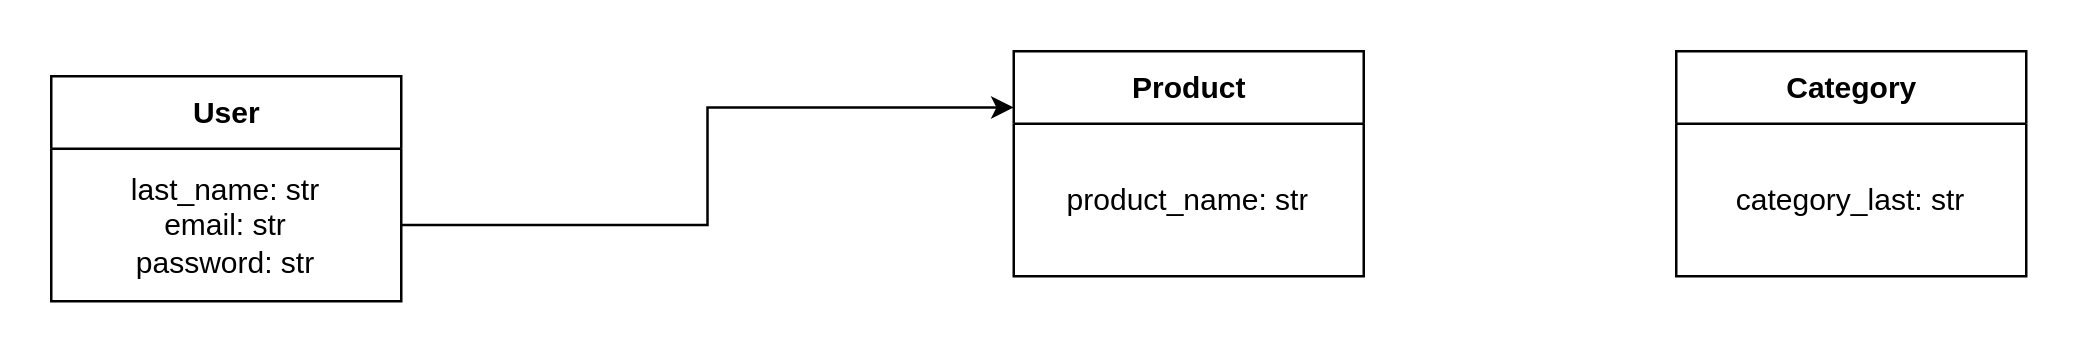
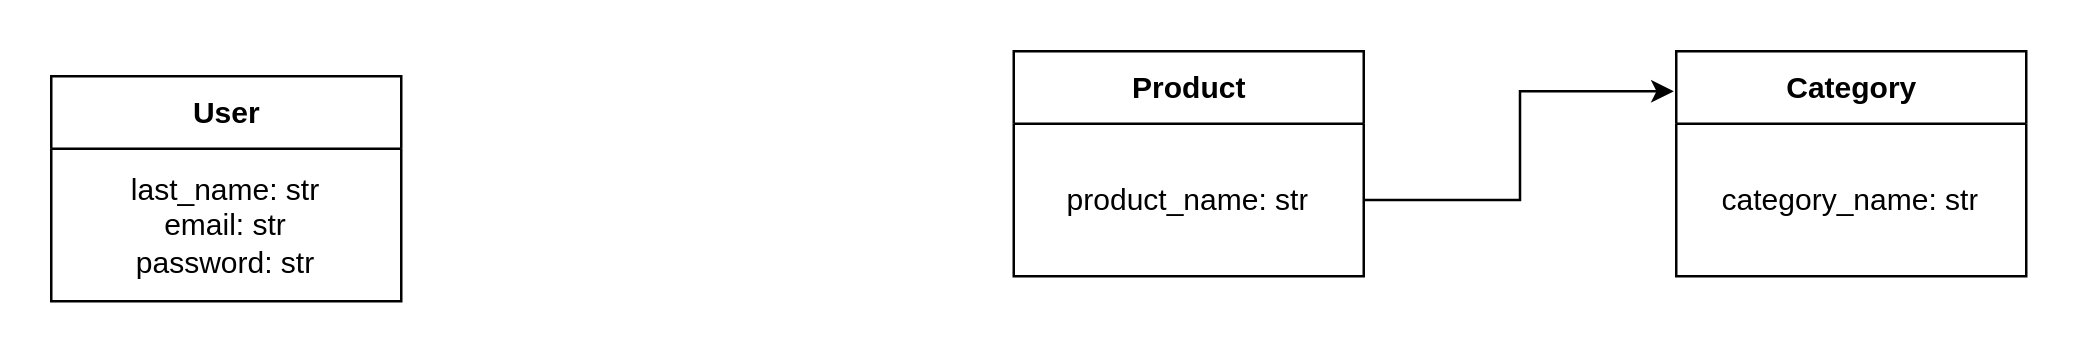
edge "product_name: str" -> "Category": added
edge "last_name: str email: str password: str" -> "Product": removed
node "category_last: str": label "category_last: str" -> "category_name: str"
